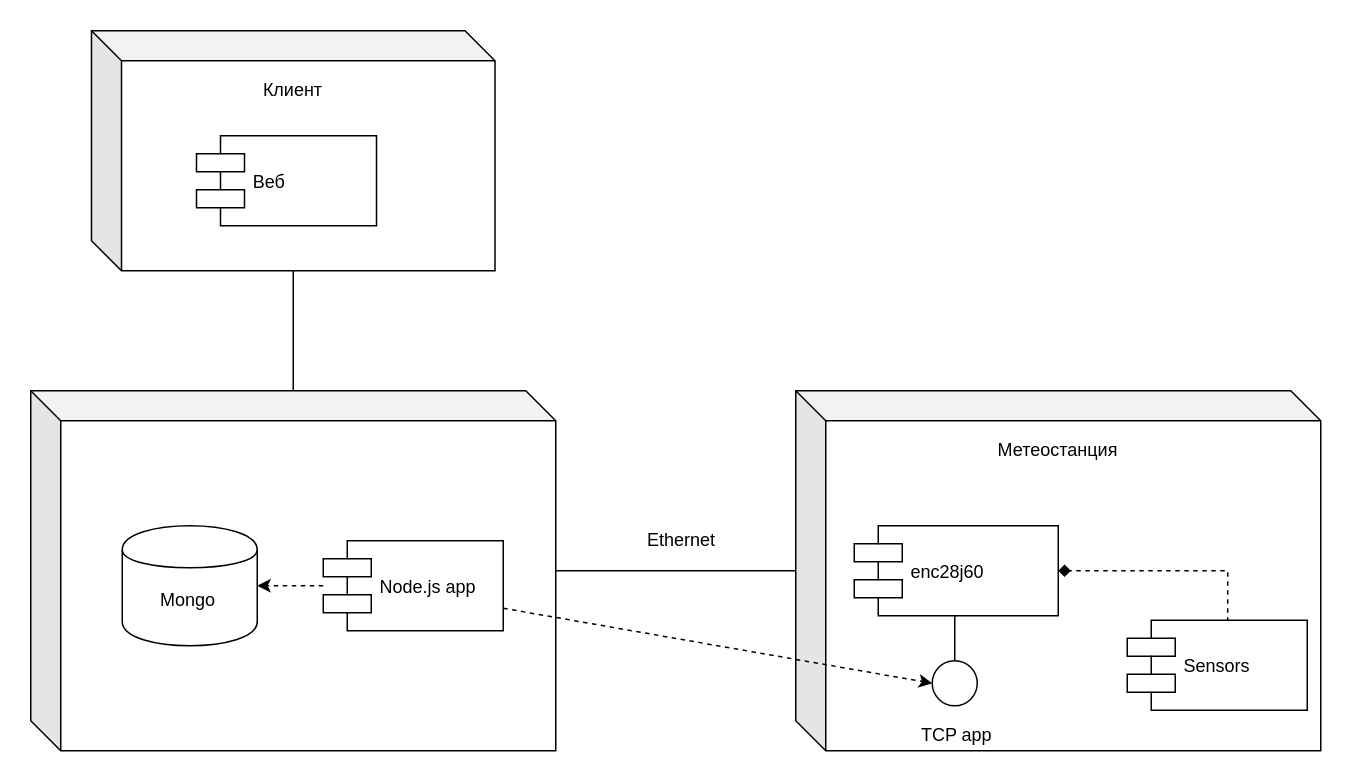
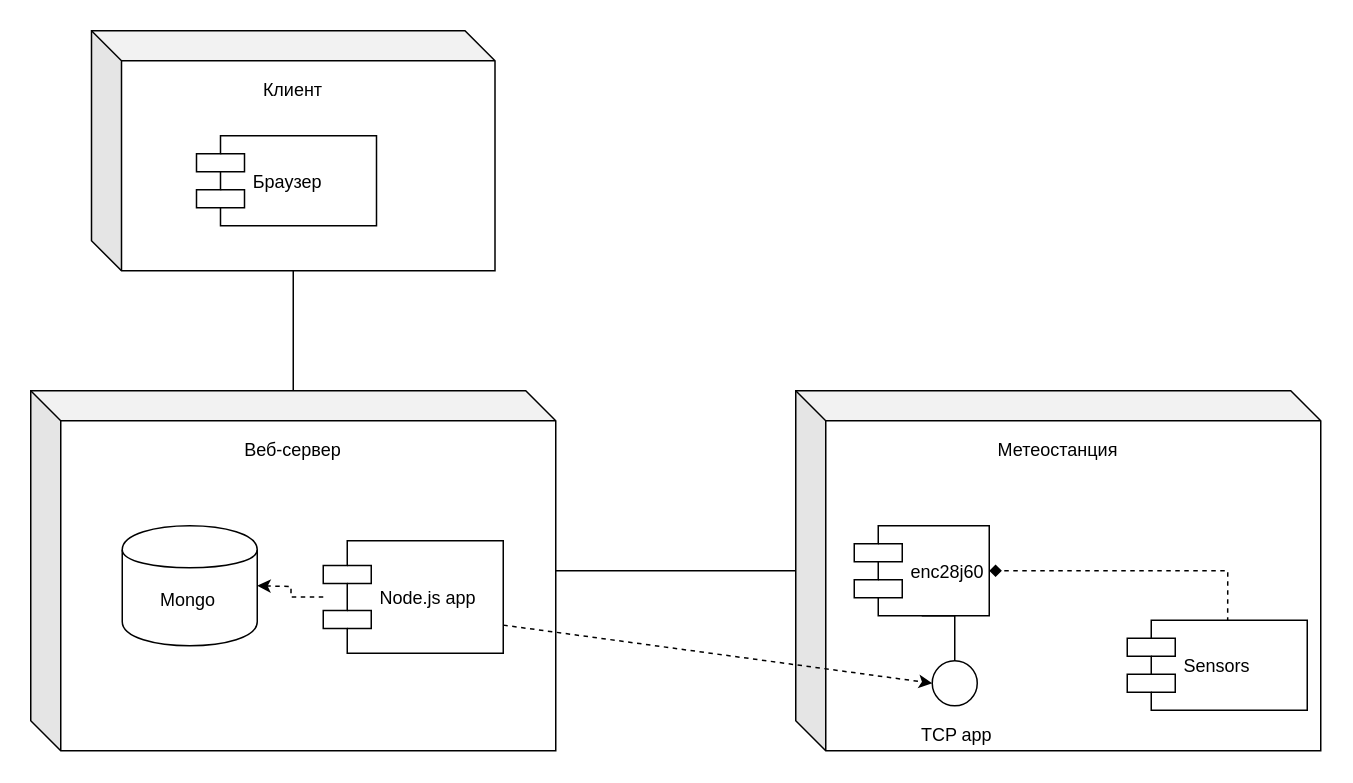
node "Веб": label "Веб" -> "Браузер"
node "Веб-сервер": added
node "Ethernet": removed
node "enc28j60": size 204x90 -> 135x90
node "Node.js app": size 180x90 -> 180x113
